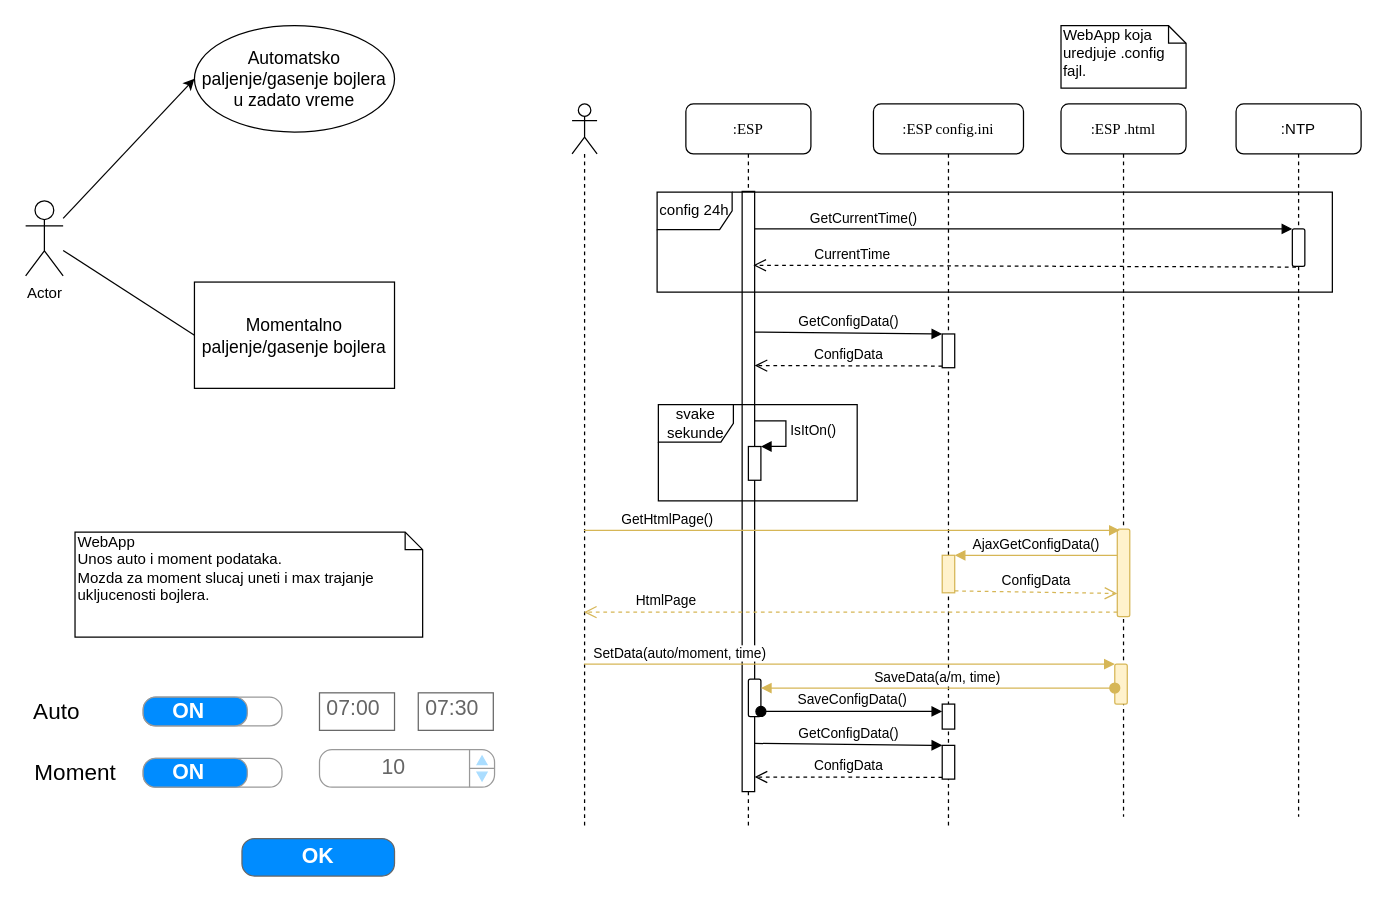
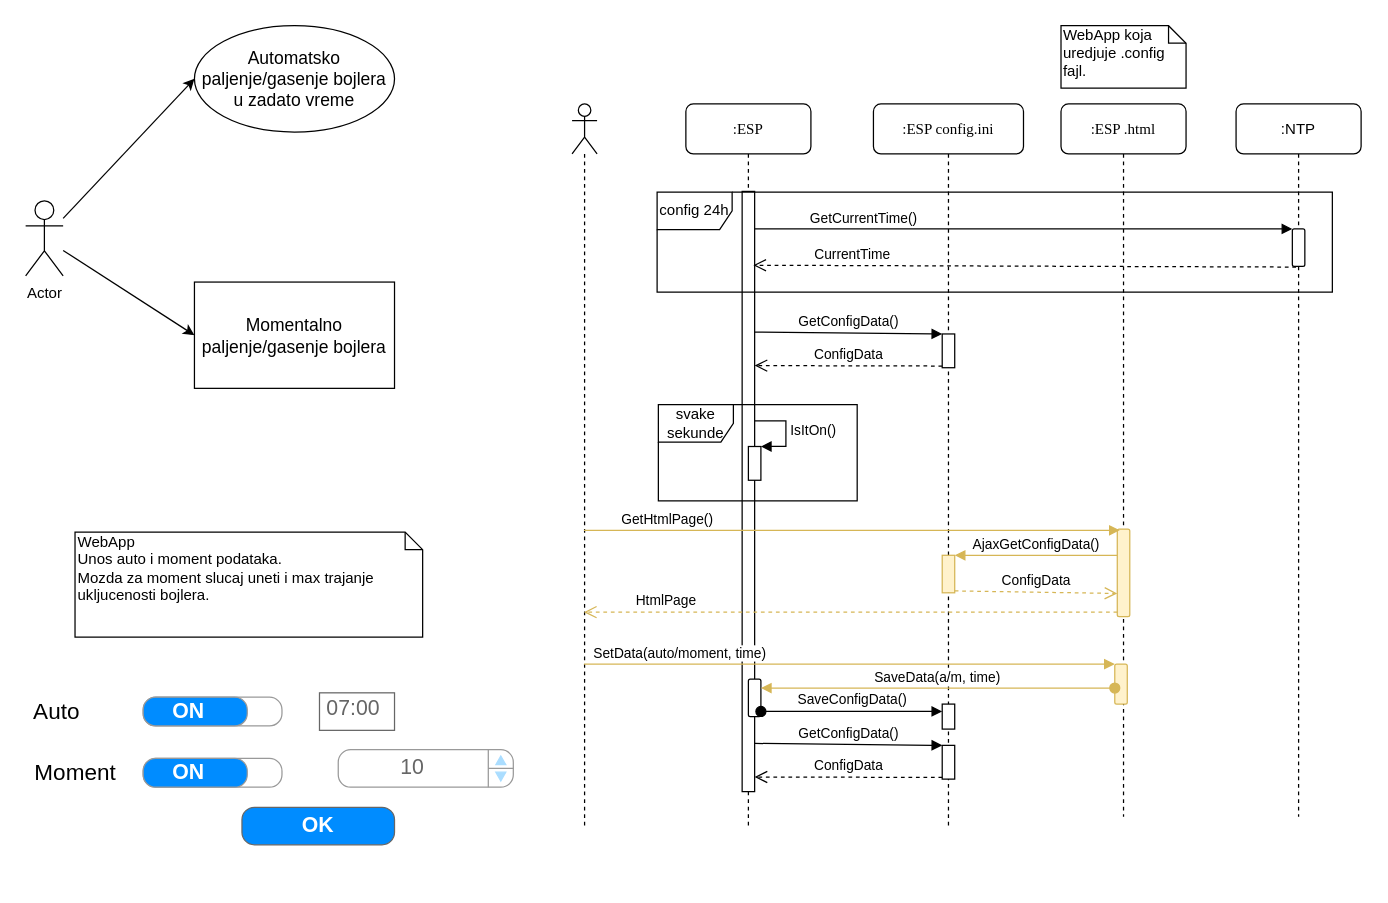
edge "Actor" -- "Momentalno paljenje/gasenje bojlera": arrowhead none -> classic
node "07:30": removed
node "10": moved (407, 768) -> (426, 768)
node "OK": moved (318, 857) -> (318, 826)
